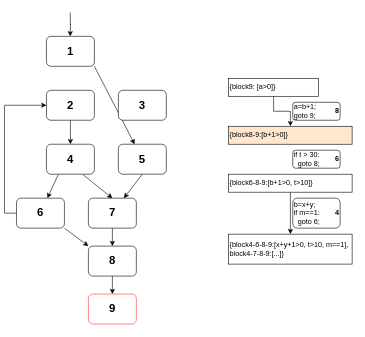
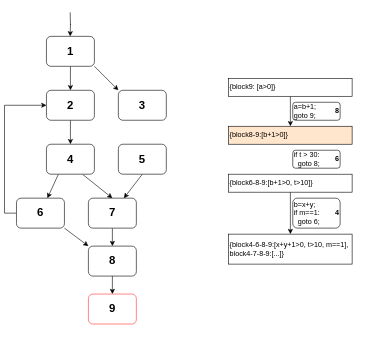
edge "1" -> "2": added
node "{block9: [a>0]}": size 90x18 -> 124x18
edge "1" -> "5": now "1" -> "3"
